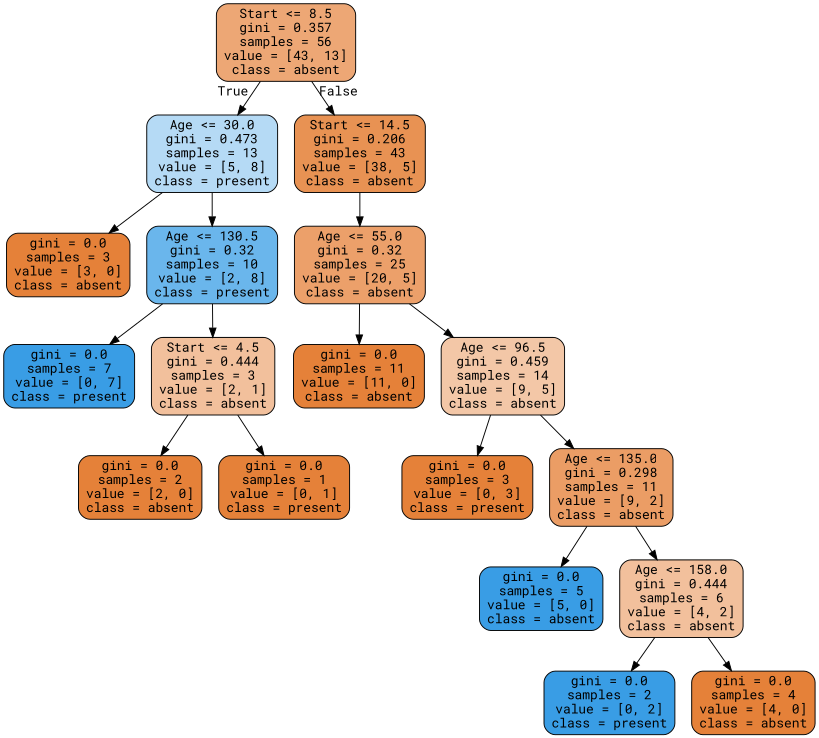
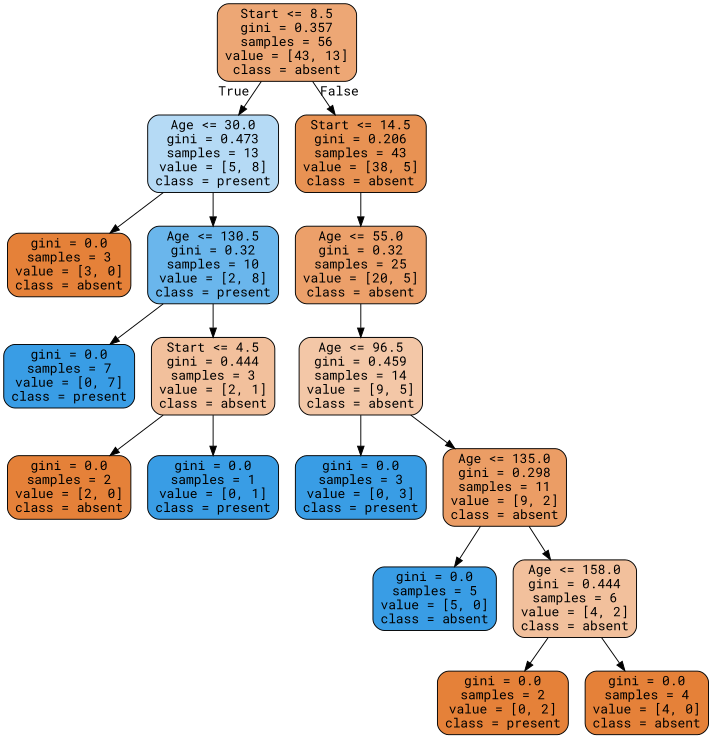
node "gini = 0.0 samples = 11 value = [11, 0] class = absent": removed
node "gini = 0.0 samples = 1 value = [0, 1] class = present": fillcolor #e58139 -> #399de5
node "gini = 0.0 samples = 3 value = [0, 3] class = present": fillcolor #e58139 -> #399de5
node "gini = 0.0 samples = 2 value = [0, 2] class = present": fillcolor #399de5 -> #e58139
